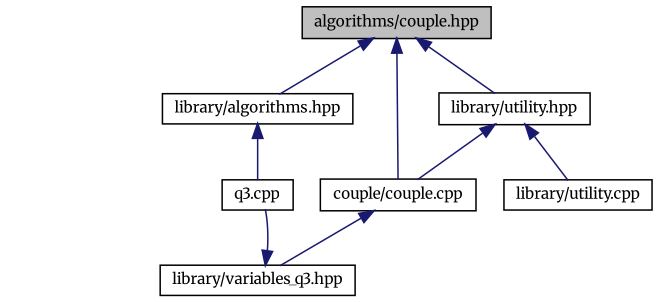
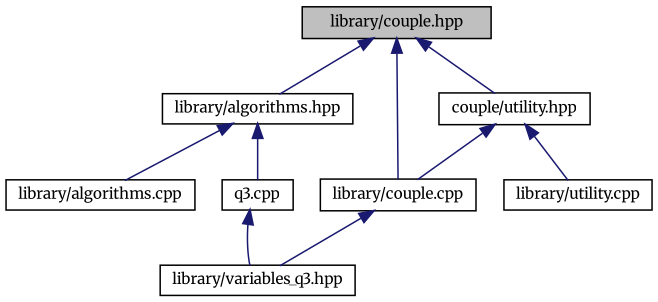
node "algorithms/couple.hpp": label "algorithms/couple.hpp" -> "library/couple.hpp"
node "library/utility.hpp": label "library/utility.hpp" -> "couple/utility.hpp"
node "library/algorithms.cpp": added
node "couple/couple.cpp": label "couple/couple.cpp" -> "library/couple.cpp"
edge "q3.cpp" -> "library/variables_q3.hpp": reversed
